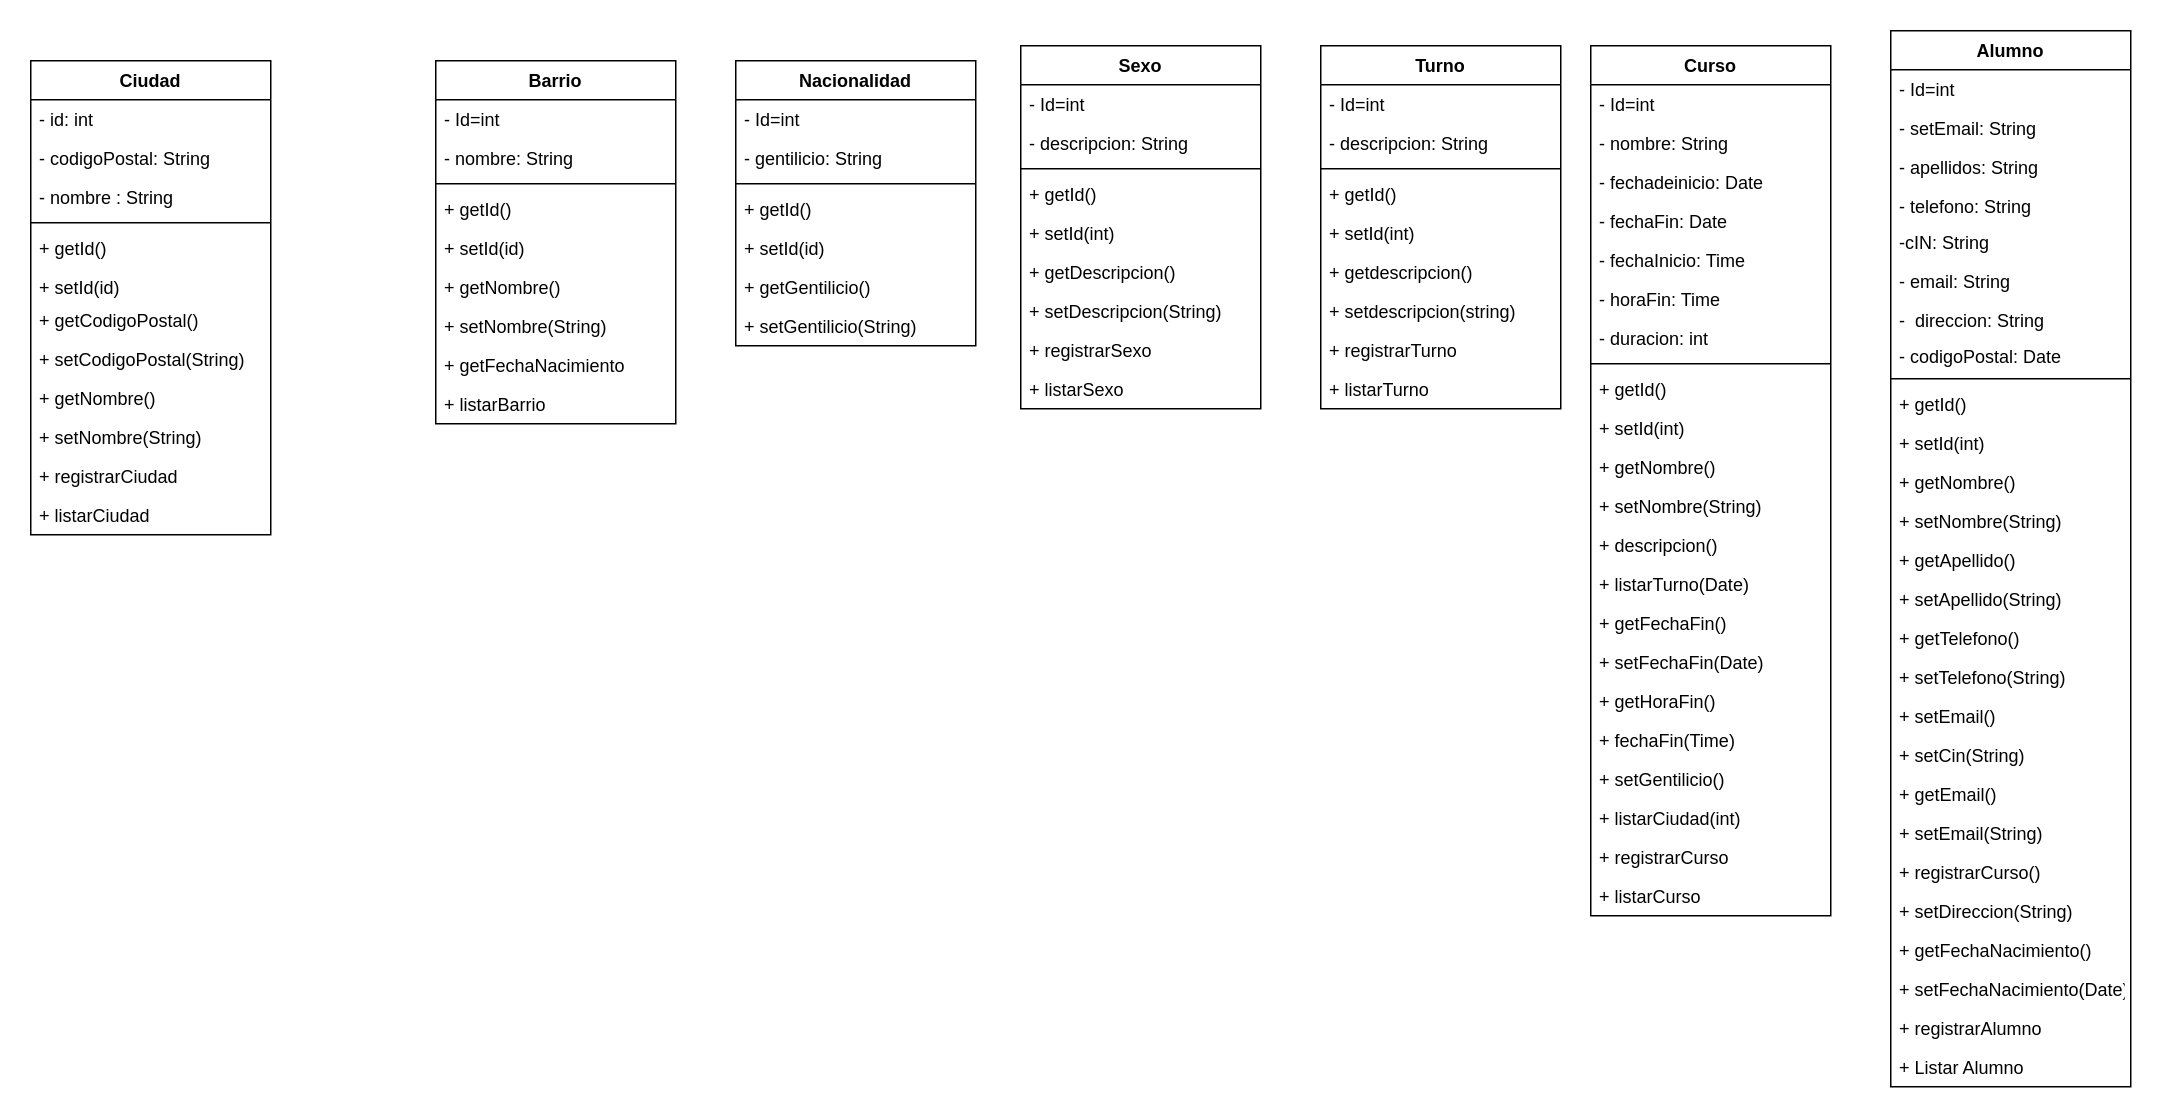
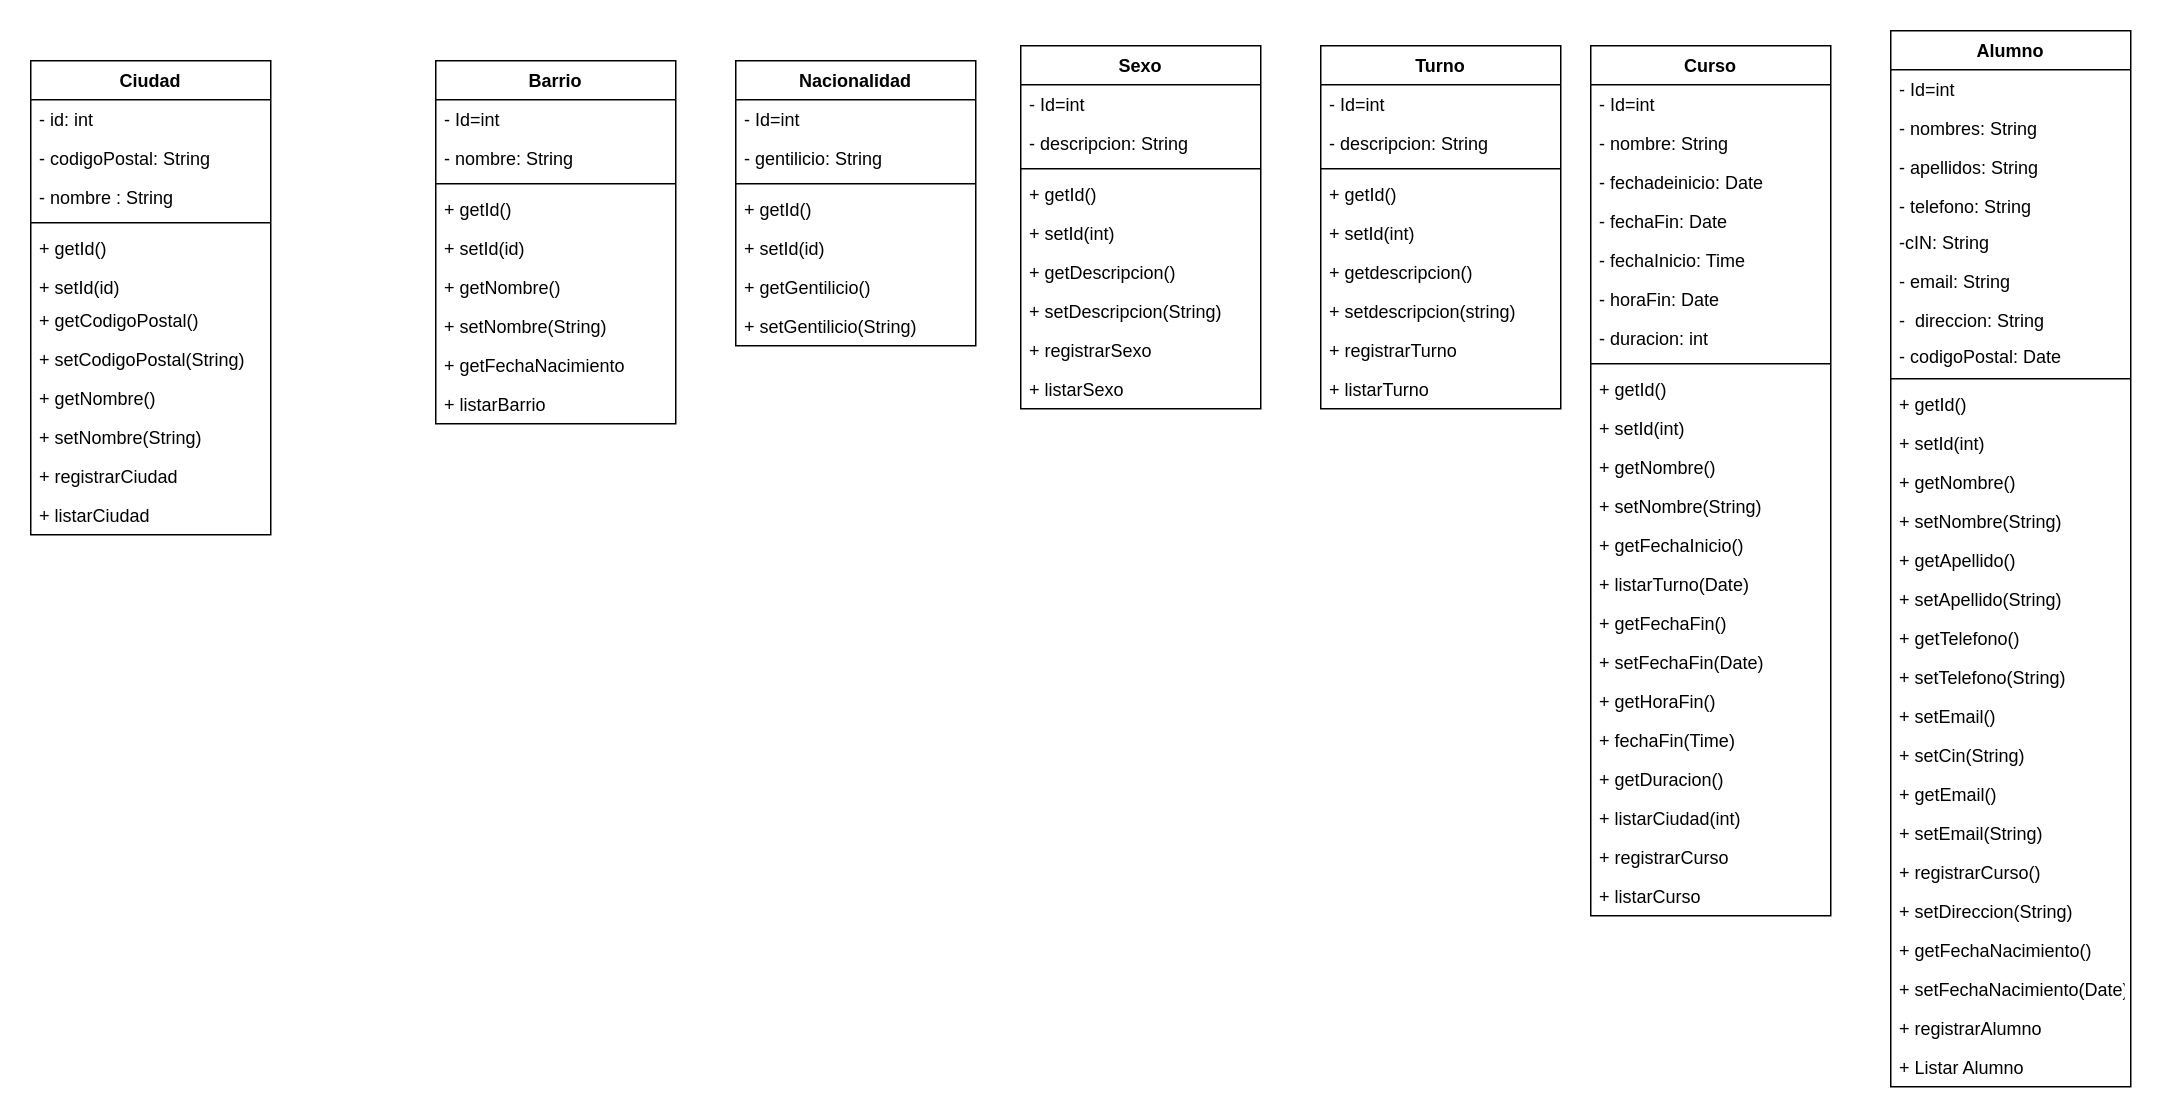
node "- setEmail: String": label "- setEmail: String" -> "- nombres: String"
node "- horaFin: Time": label "- horaFin: Time" -> "- horaFin: Date"
node "+ descripcion()": label "+ descripcion()" -> "+ getFechaInicio()"
node "+ setGentilicio()": label "+ setGentilicio()" -> "+ getDuracion()"
